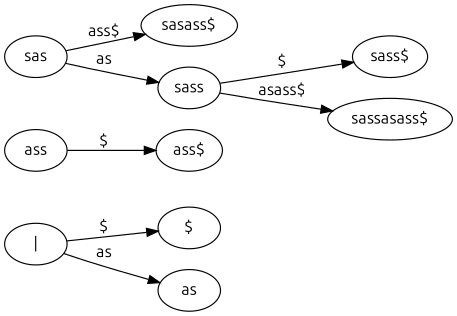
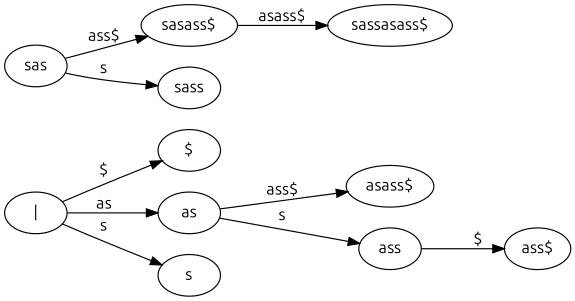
node "sass$": removed
edge "sas" -> "sass": label "as" -> "s"
edge "sass" -> "sassasass$": now "sasass$" -> "sassasass$"
node "asass$": added
edge "as" -> "ass": added, label "s"
node "s": added
